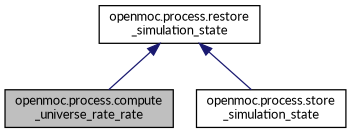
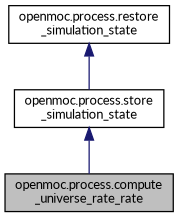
edge "openmoc.process.compute _universe_rate_rate" -> "openmoc.process.restore _simulation_state": now "openmoc.process.compute _universe_rate_rate" -> "openmoc.process.store _simulation_state"
